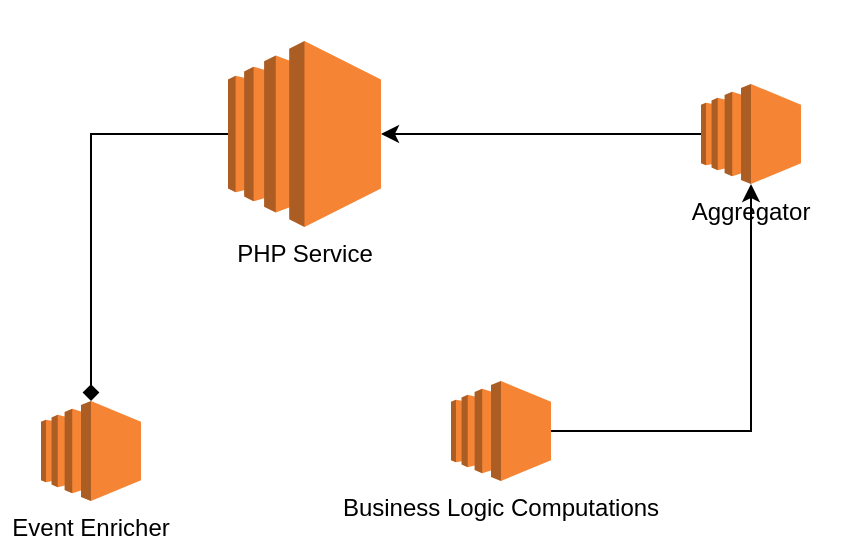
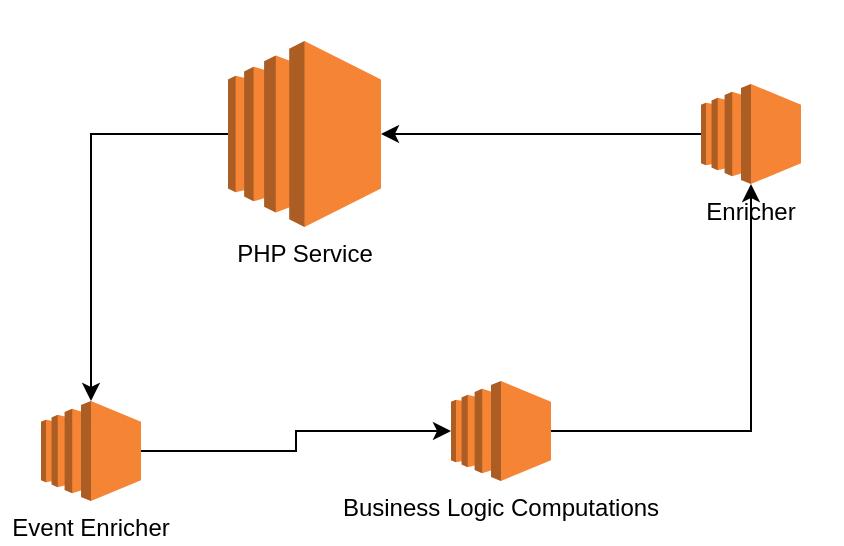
node "Aggregator": label "Aggregator" -> "Enricher"
edge "PHP Service" -> "Event Enricher": arrowhead diamond -> classic
edge "Event Enricher" -> "Business Logic Computations": added
